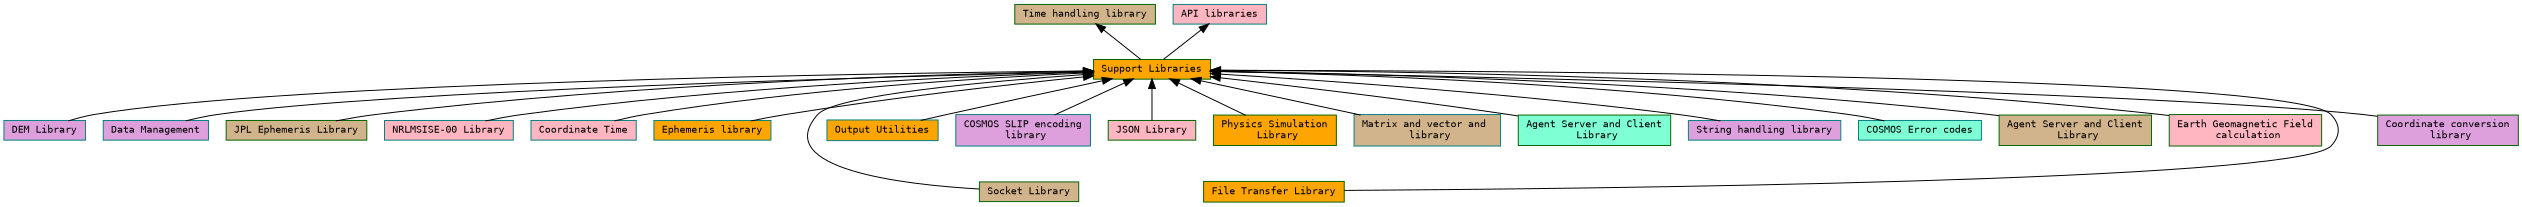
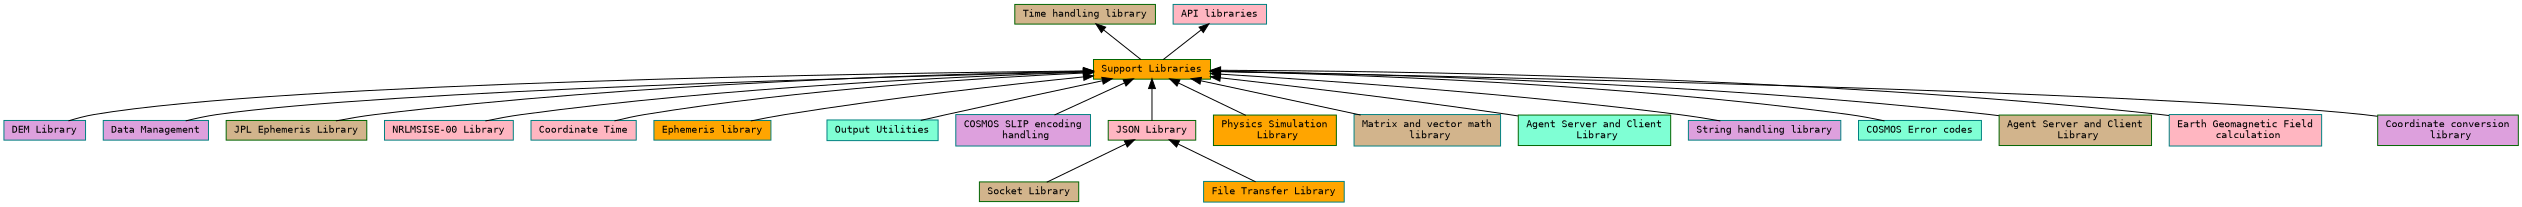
edge "File Transfer Library" -> "Support Libraries": now "File Transfer Library" -> "JSON Library"
edge "Socket Library" -> "Support Libraries": now "Socket Library" -> "JSON Library"
node "Output Utilities": fillcolor orange -> aquamarine
node "COSMOS SLIP encoding library": label "COSMOS SLIP encoding library" -> "COSMOS SLIP encoding handling"
node "Matrix and vector and library": label "Matrix and vector and library" -> "Matrix and vector math library"
node "Earth Geomagnetic Field calculation": color darkgreen -> teal
node "File Transfer Library": color darkgreen -> teal
